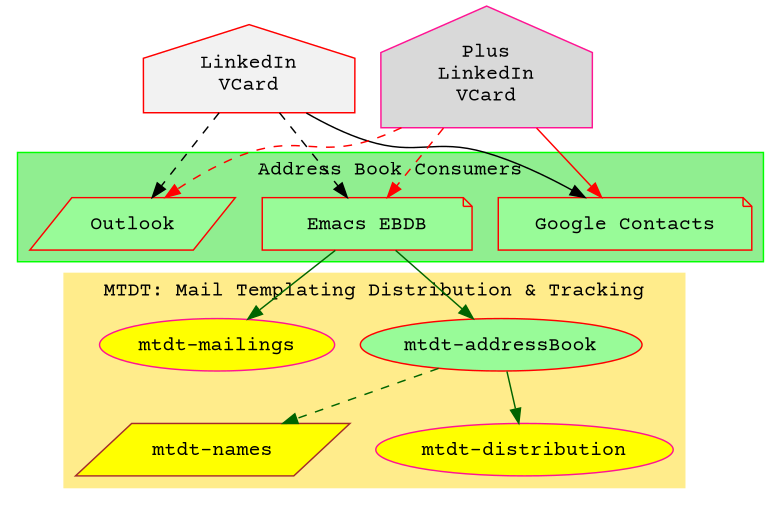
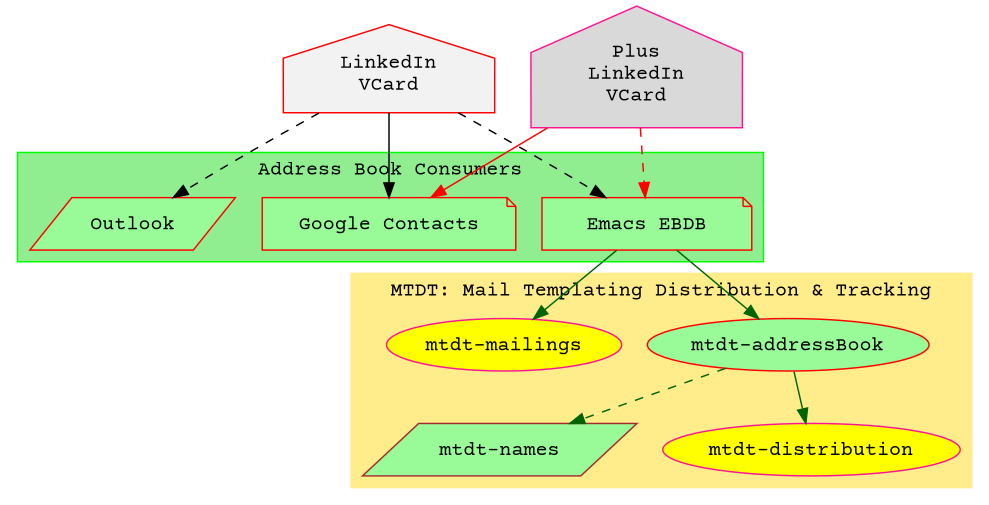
edge "Plus LinkedIn VCard" -> "Outlook": removed
node "mtdt-names": fillcolor yellow -> palegreen
